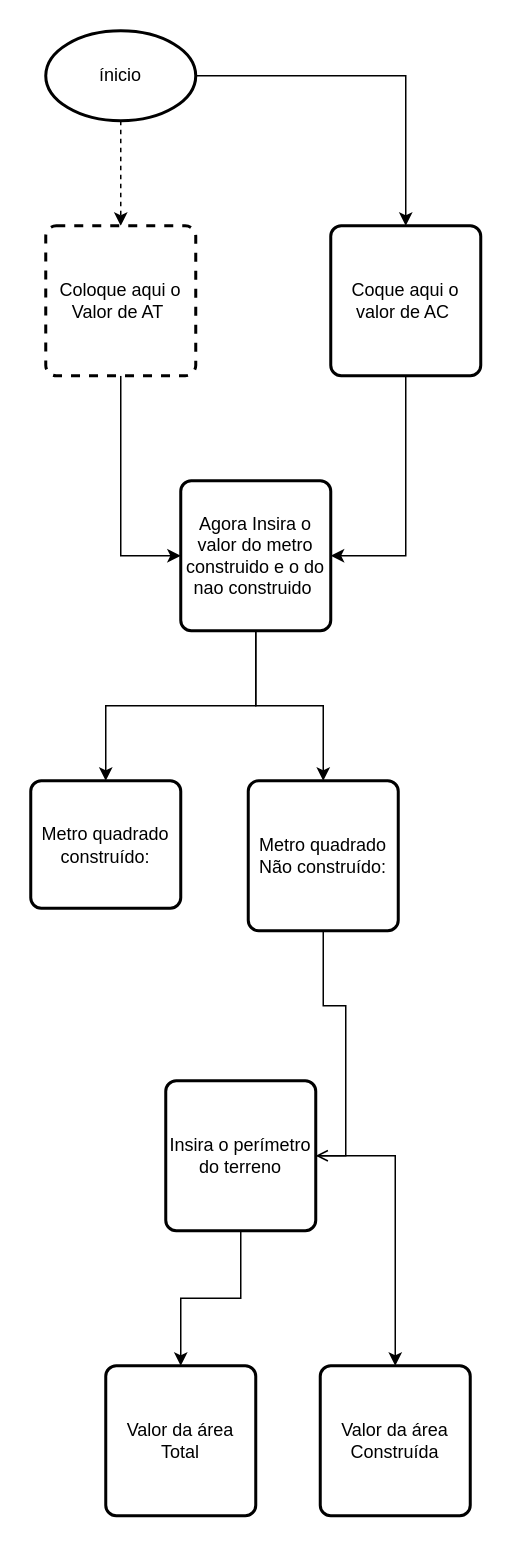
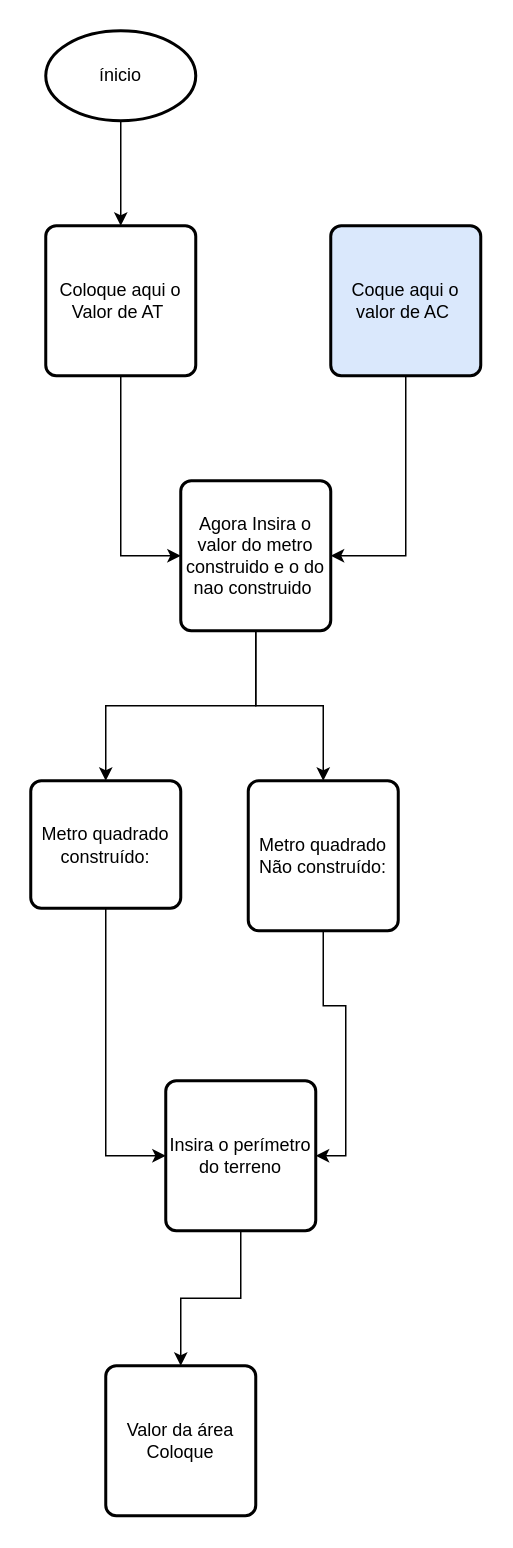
edge "ínicio" -> "Coque aqui o valor de AC": removed
edge "ínicio" -> "Coloque aqui o Valor de AT": style dashed -> solid
node "Coloque aqui o Valor de AT": style dashed -> solid
node "Coque aqui o valor de AC": fillcolor #ffffff -> #dae8fc
edge "Metro quadrado construído:" -> "Insira o perímetro do terreno": added
edge "Metro quadrado Não construído:" -> "Insira o perímetro do terreno": arrowhead open -> classic
edge "Insira o perímetro do terreno" -> "Valor da área Construída": removed
node "Valor da área Total": label "Valor da área Total" -> "Valor da área Coloque"
node "Valor da área Construída": removed
